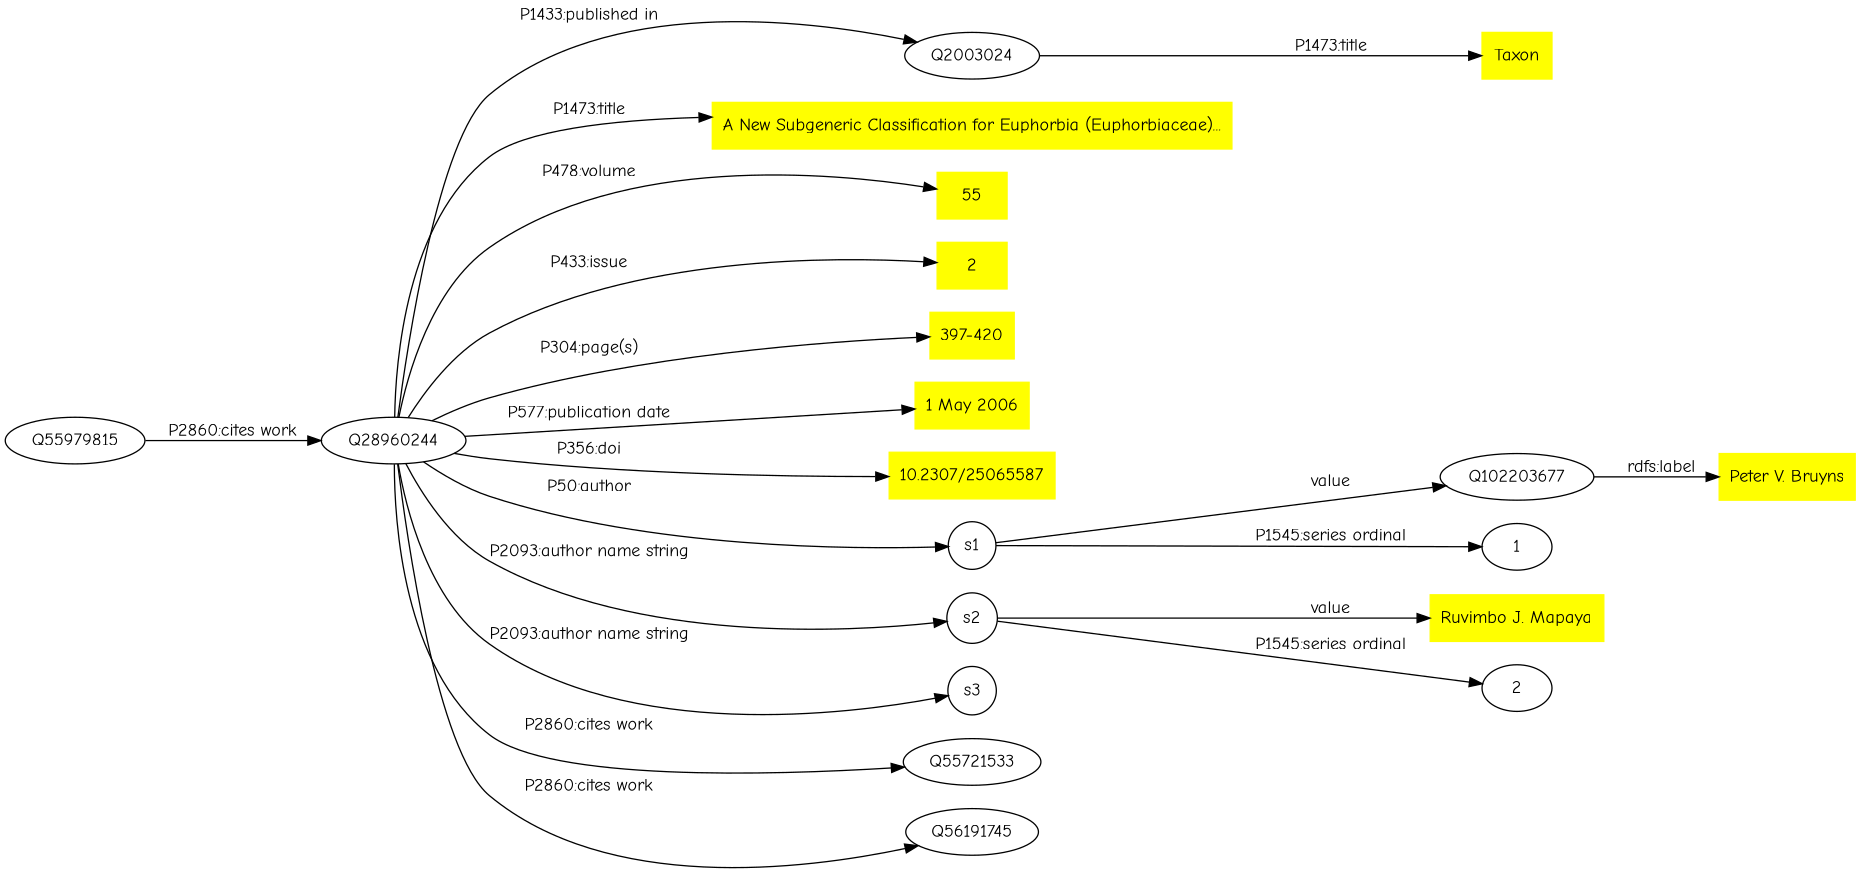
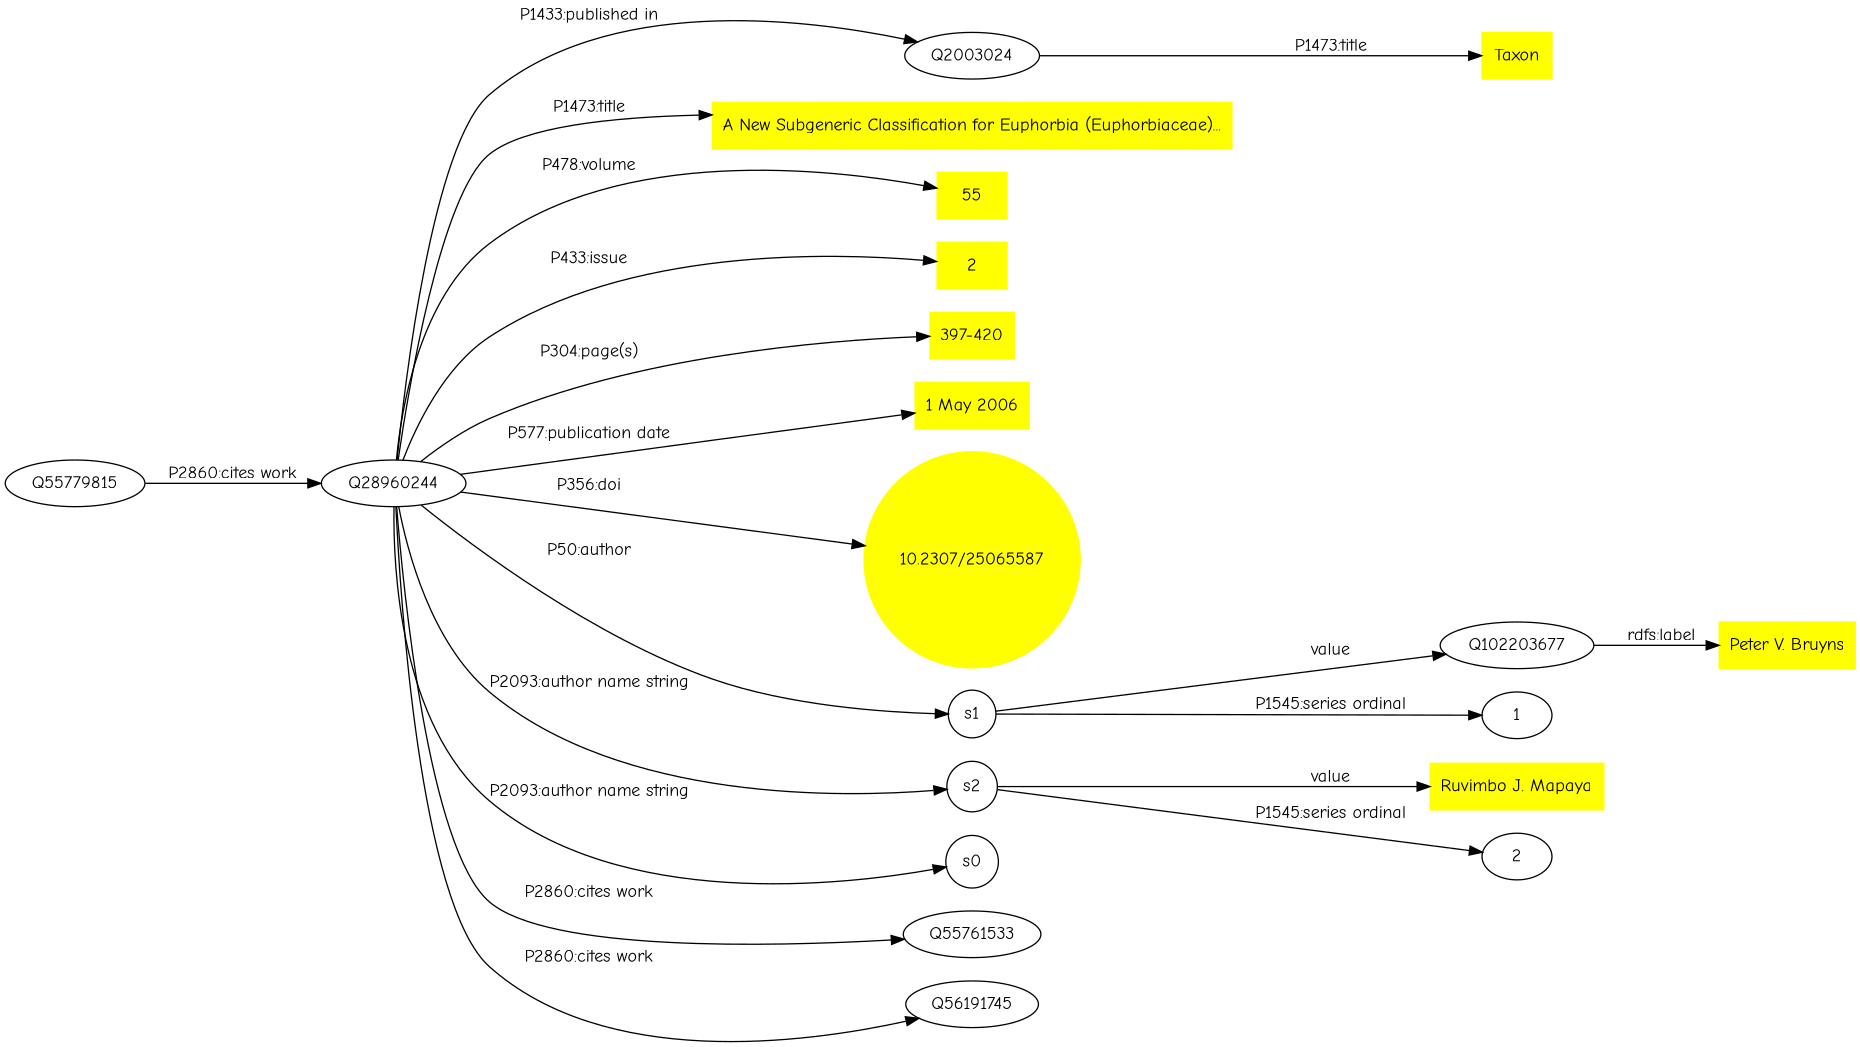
node "Q55979815": label "Q55979815" -> "Q55779815"
node "10.2307/25065587": shape box -> circle
node "s3": label "s3" -> "s0"
node "Q55721533": label "Q55721533" -> "Q55761533"
